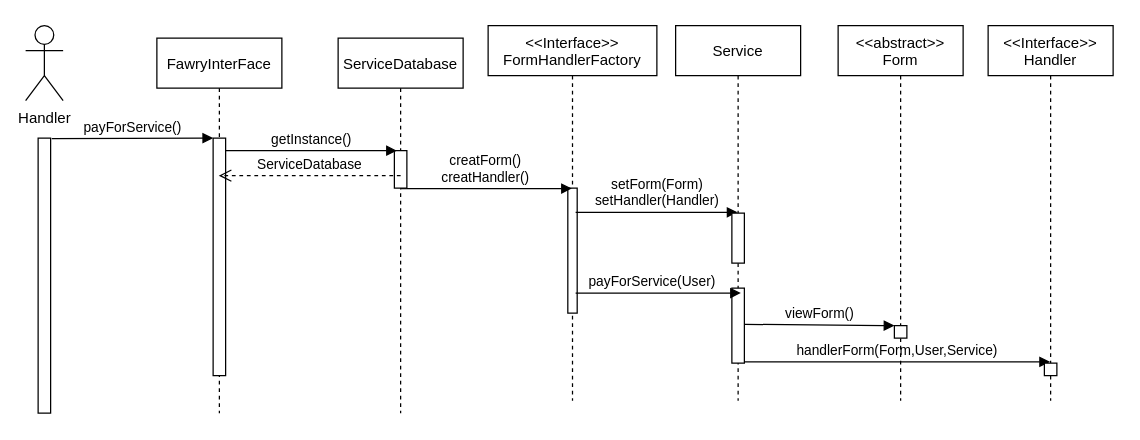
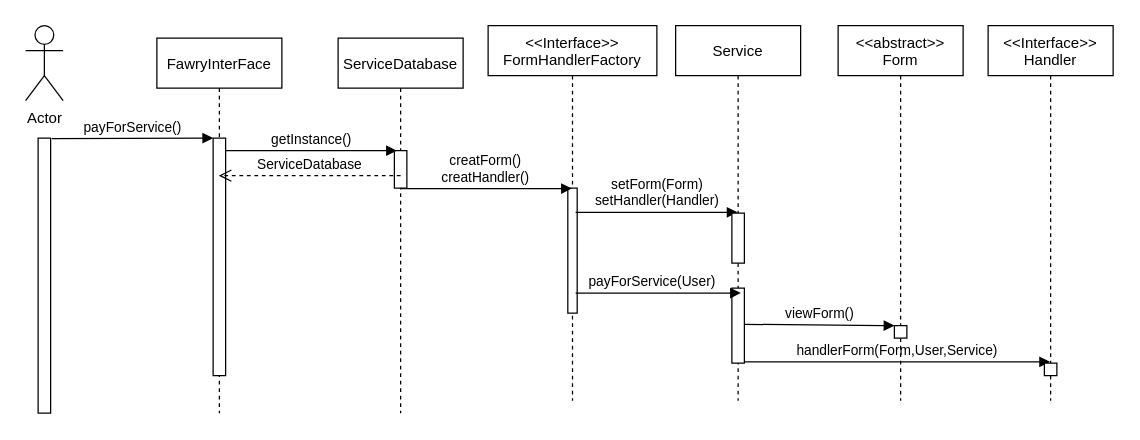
node "Handler": label "Handler" -> "Actor"
